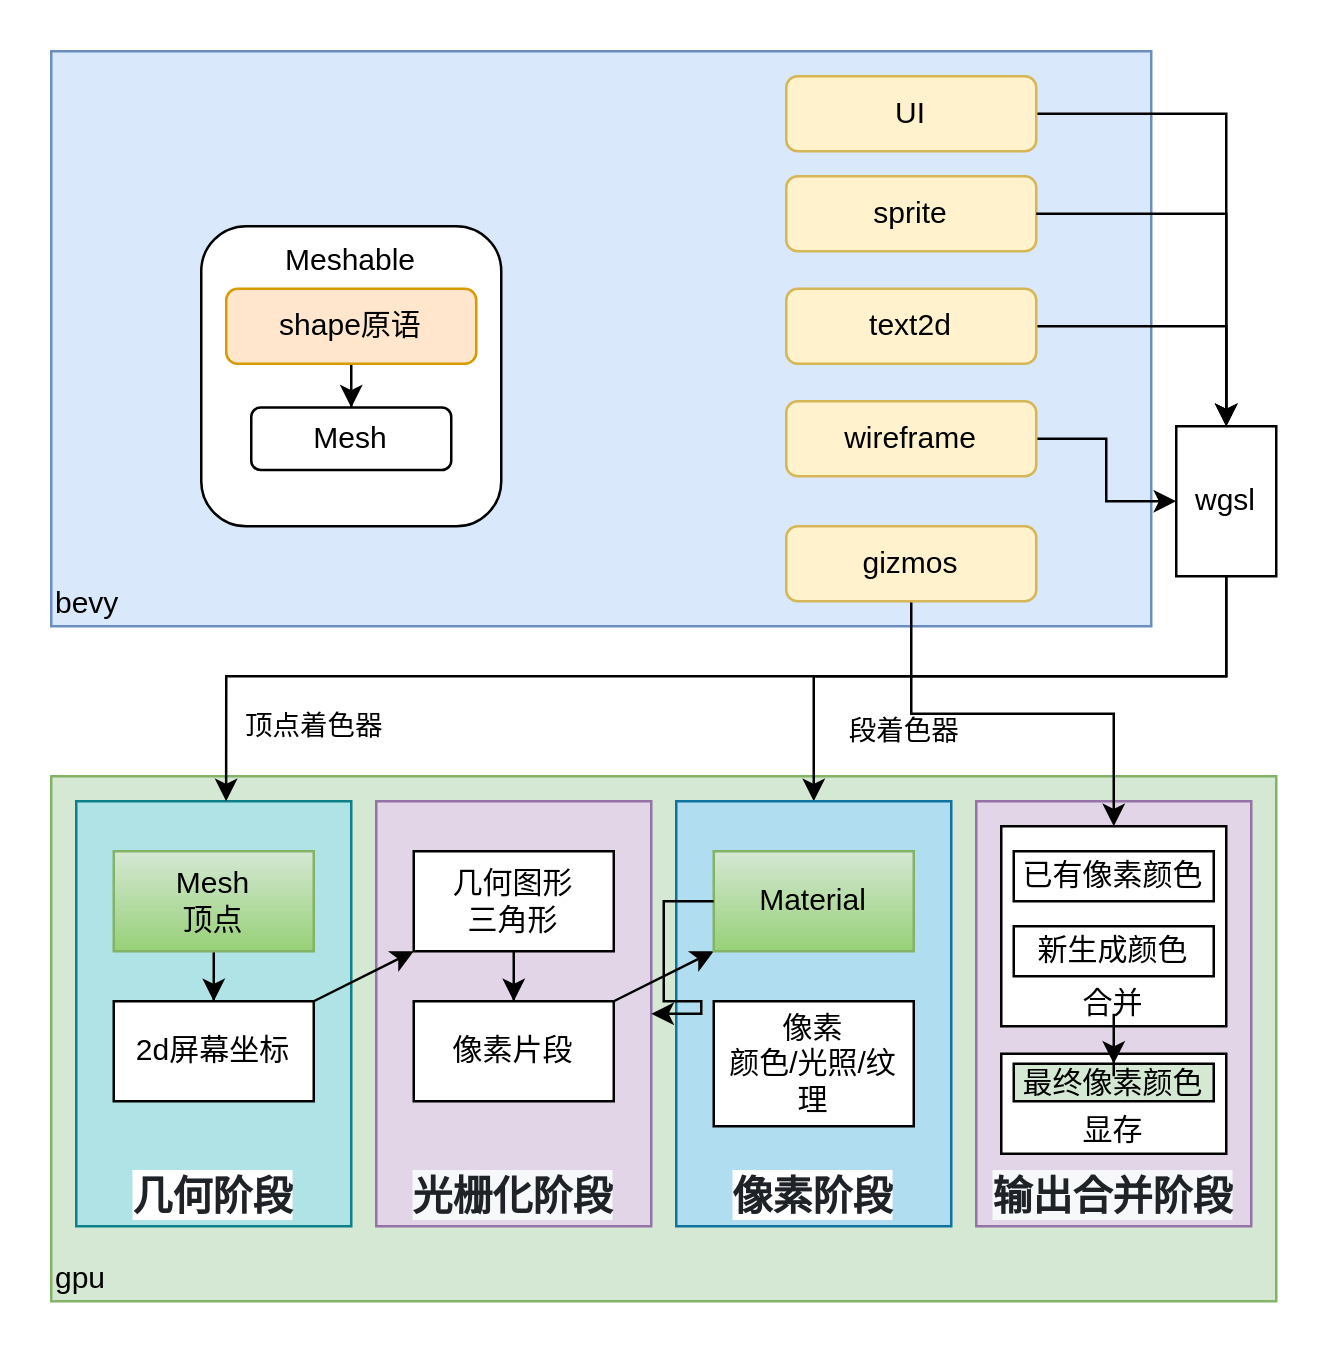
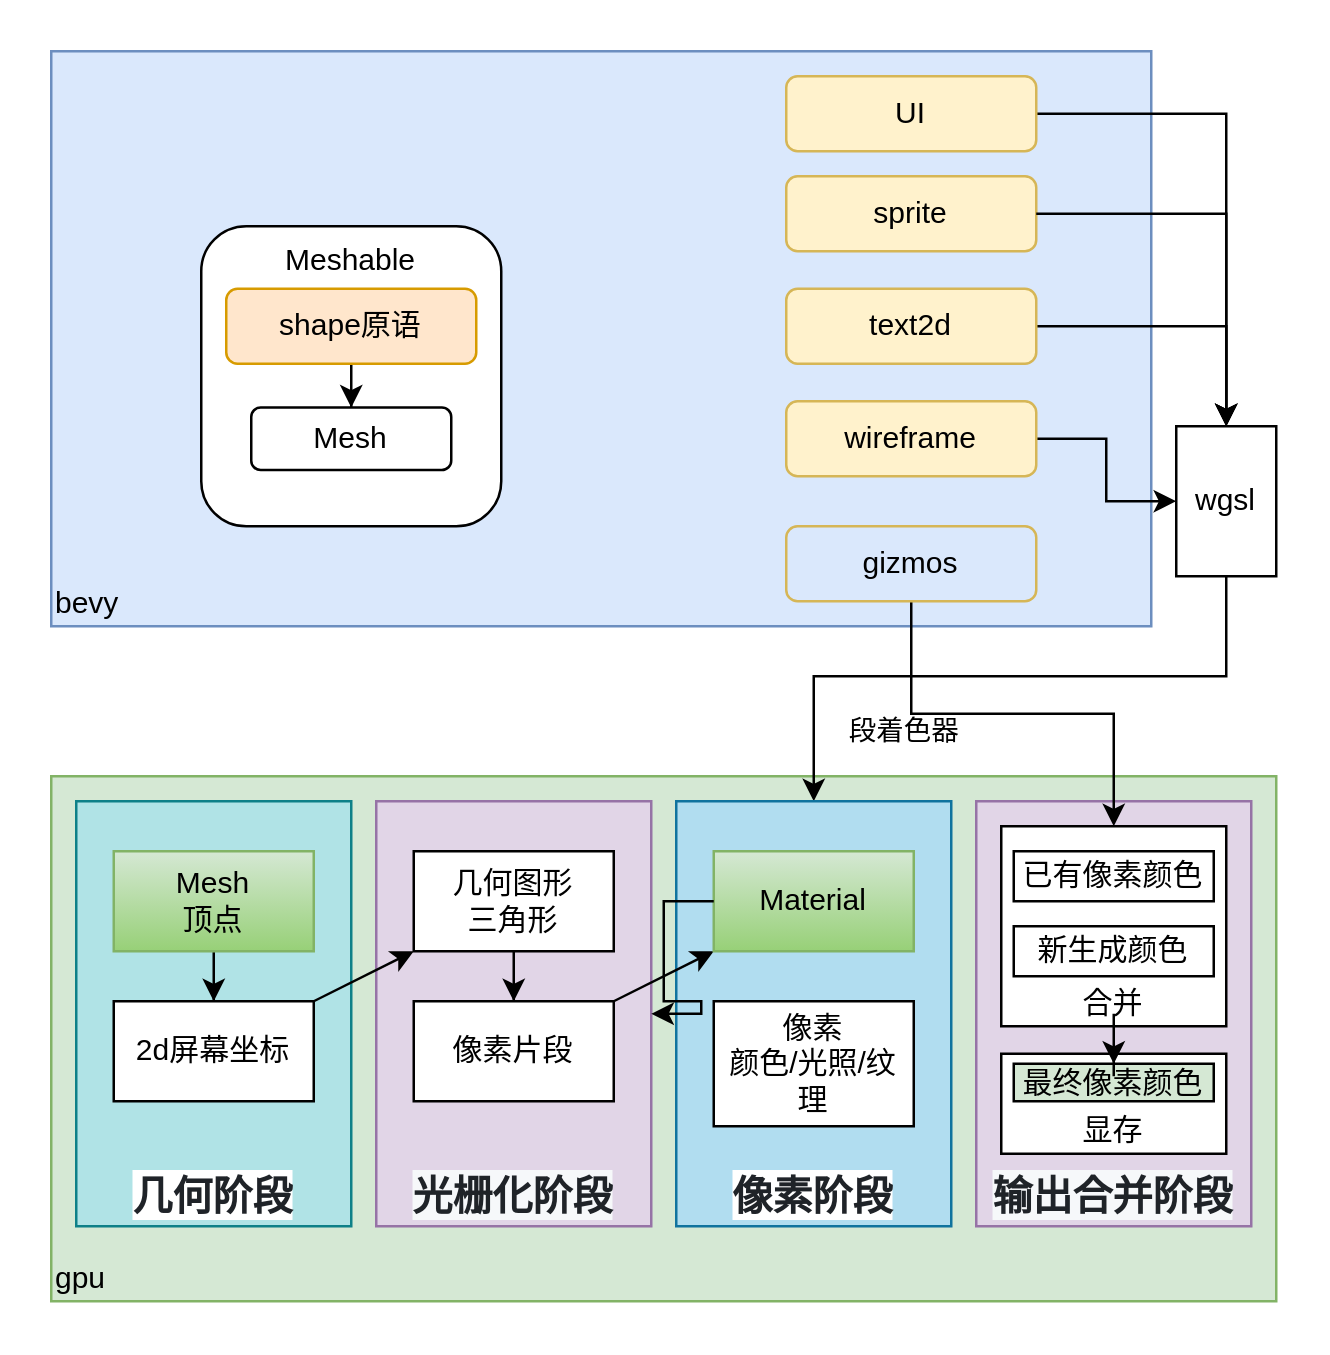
node "gizmos": fillcolor #fff2cc -> #dae8fc
edge "wgsl" -> "几何阶段": removed, label "顶点着色器"
